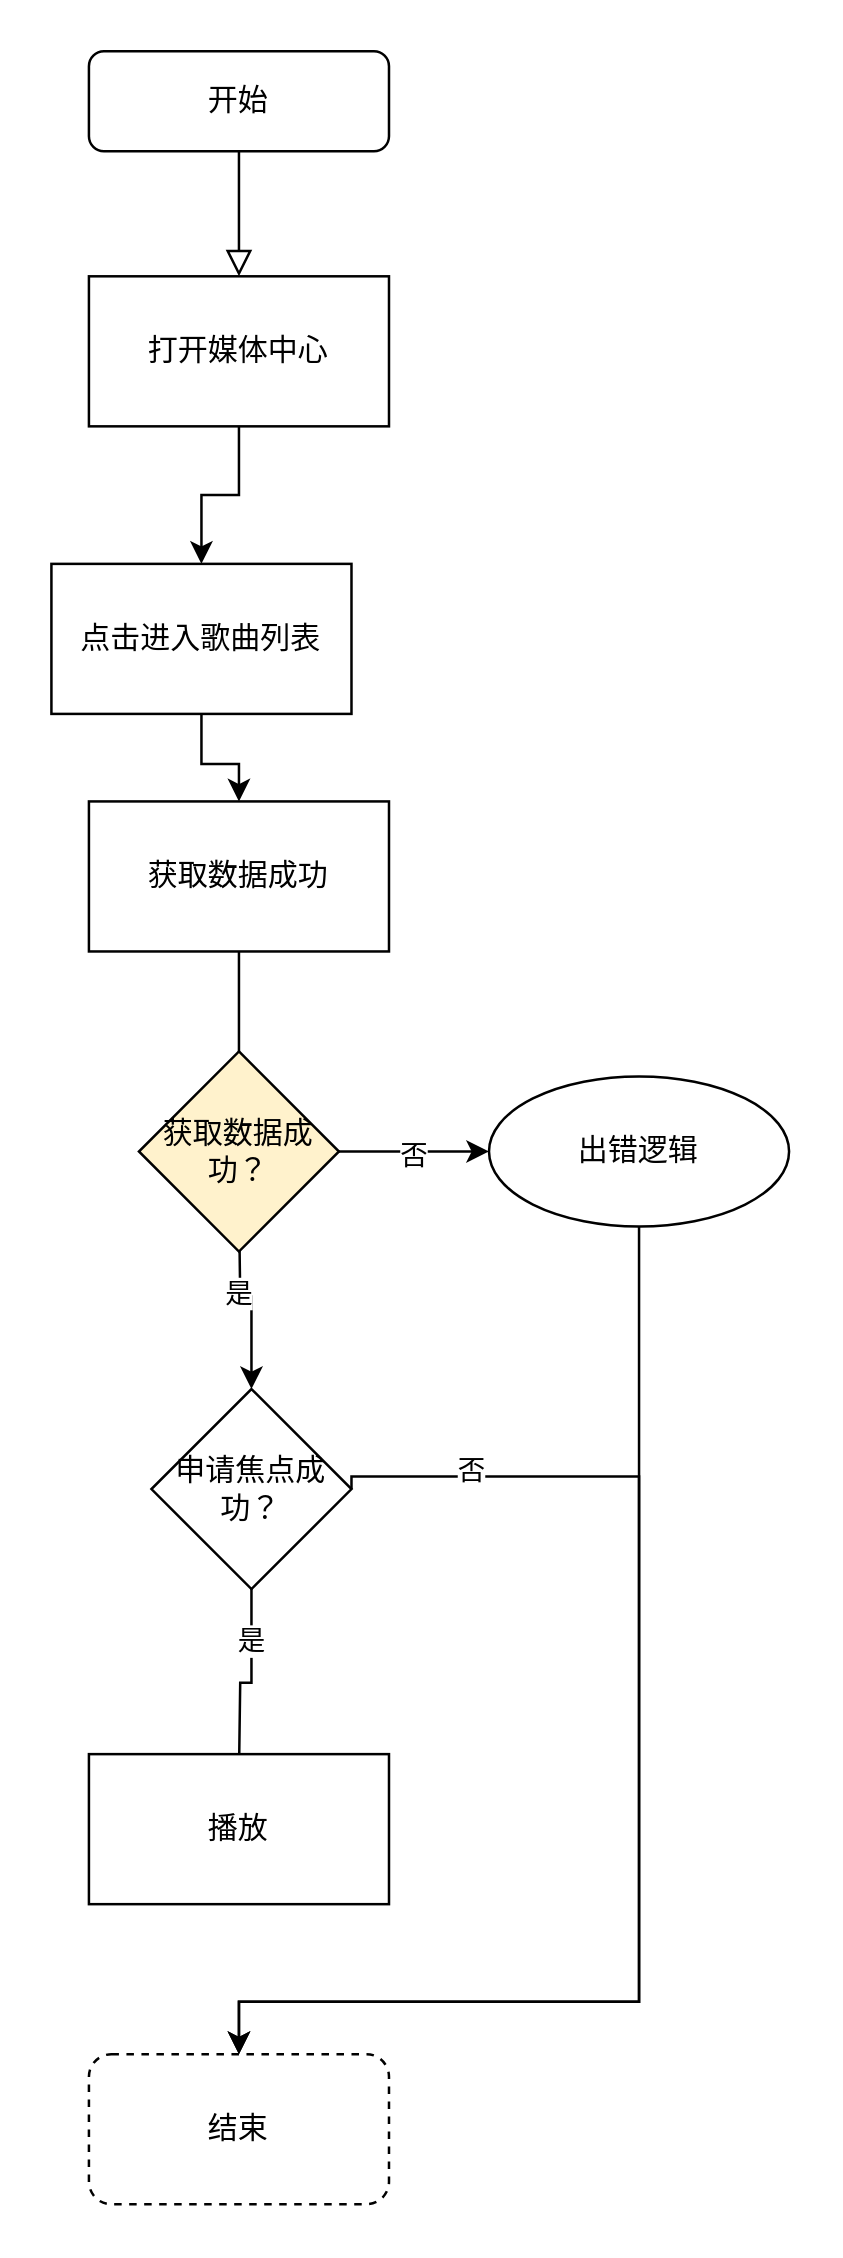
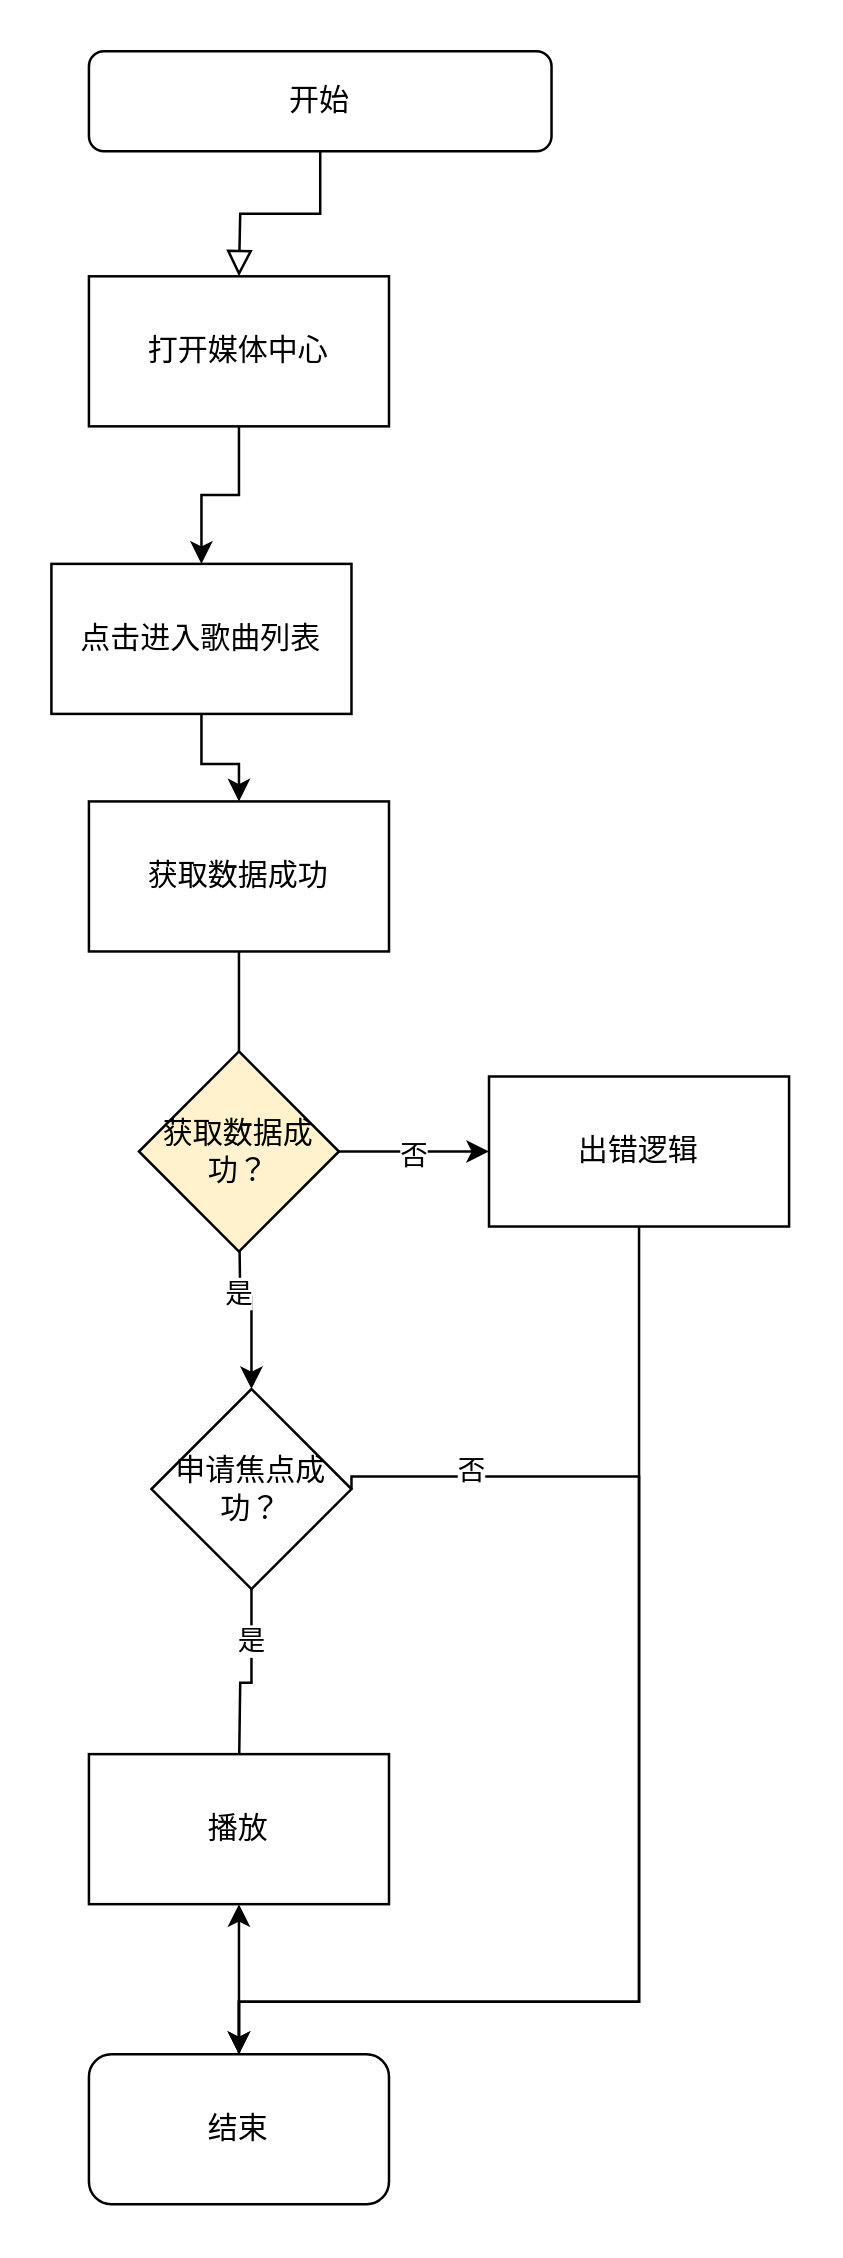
node "开始": size 300x100 -> 463x100
node "出错逻辑": shape ellipse -> rectangle
edge "结束" -> "播放": added
node "结束": style dashed -> solid
